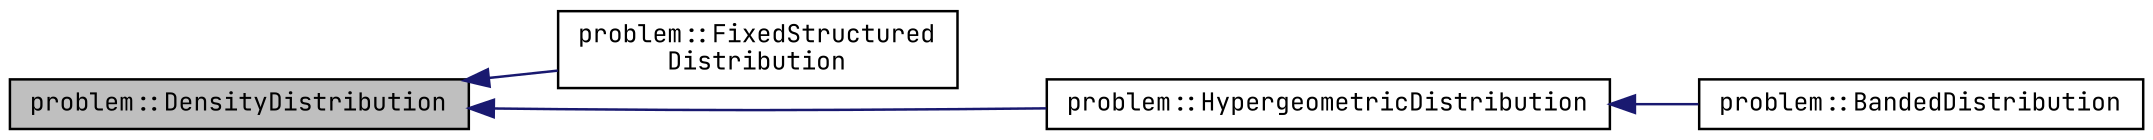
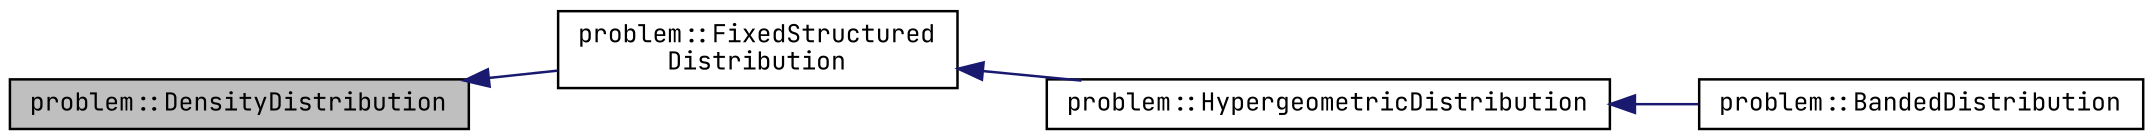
edge "problem::HypergeometricDistribution" -> "problem::DensityDistribution": now "problem::HypergeometricDistribution" -> "problem::FixedStructured Distribution"
